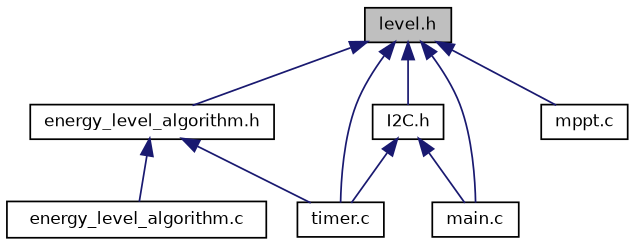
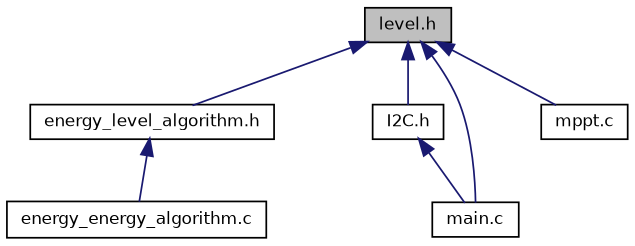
node "energy_level_algorithm.c": label "energy_level_algorithm.c" -> "energy_energy_algorithm.c"
node "timer.c": removed
